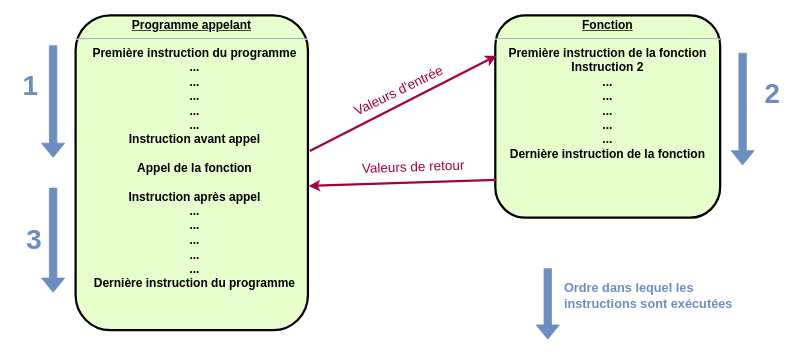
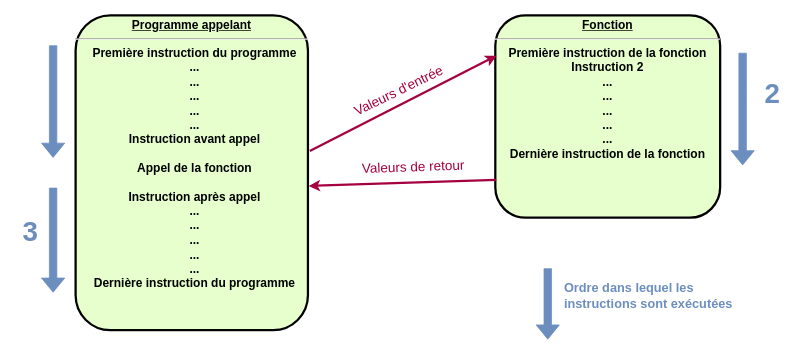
node "1": removed
node "3": moved (34, 240) -> (30, 233)
